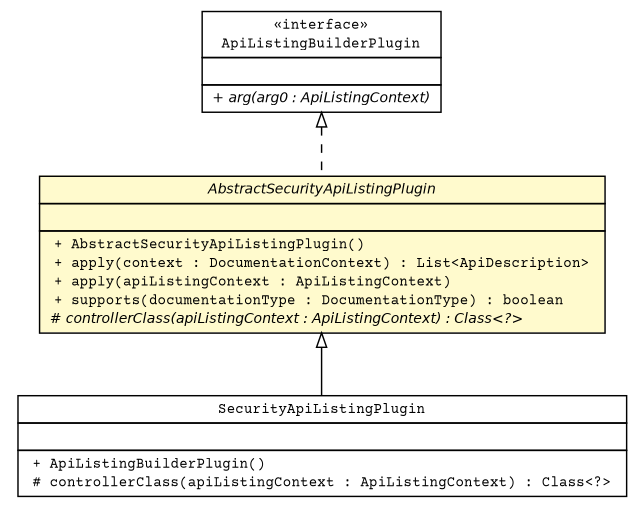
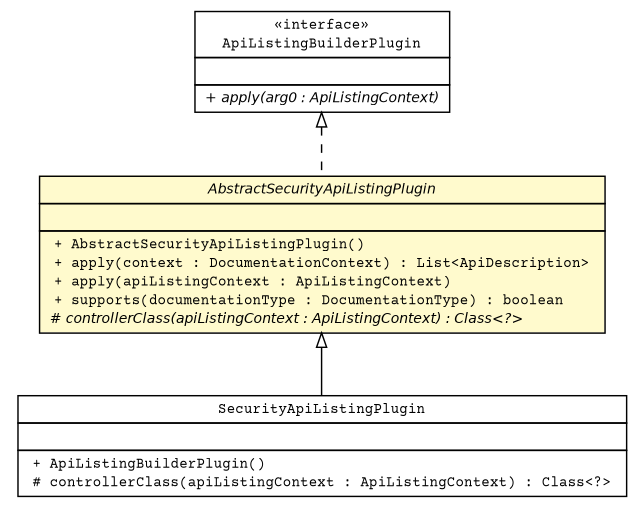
node "ApiListingBuilderPlugin": text "+ arg(arg0 : ApiListingContext)" -> "+ apply(arg0 : ApiListingContext)"
